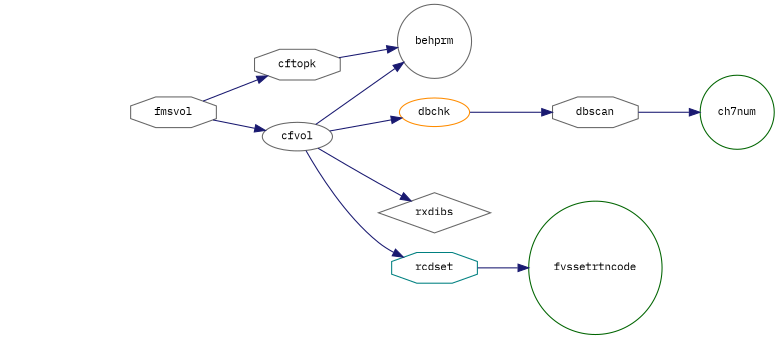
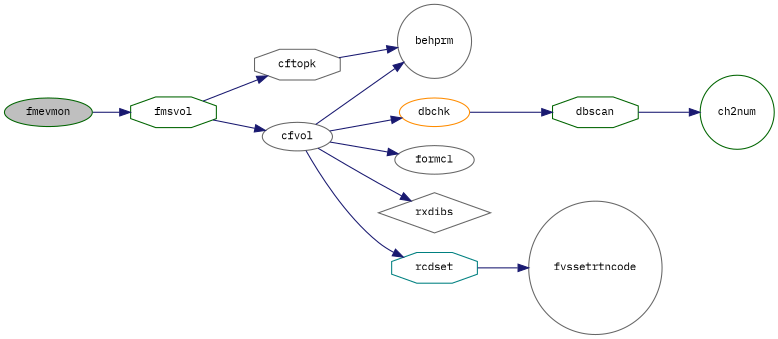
node "fmevmon": added
node "fmsvol": color gray40 -> darkgreen
node "dbscan": color gray40 -> darkgreen
node "ch7num": label "ch7num" -> "ch2num"
node "formcl": added
node "fvssetrtncode": color darkgreen -> gray40
